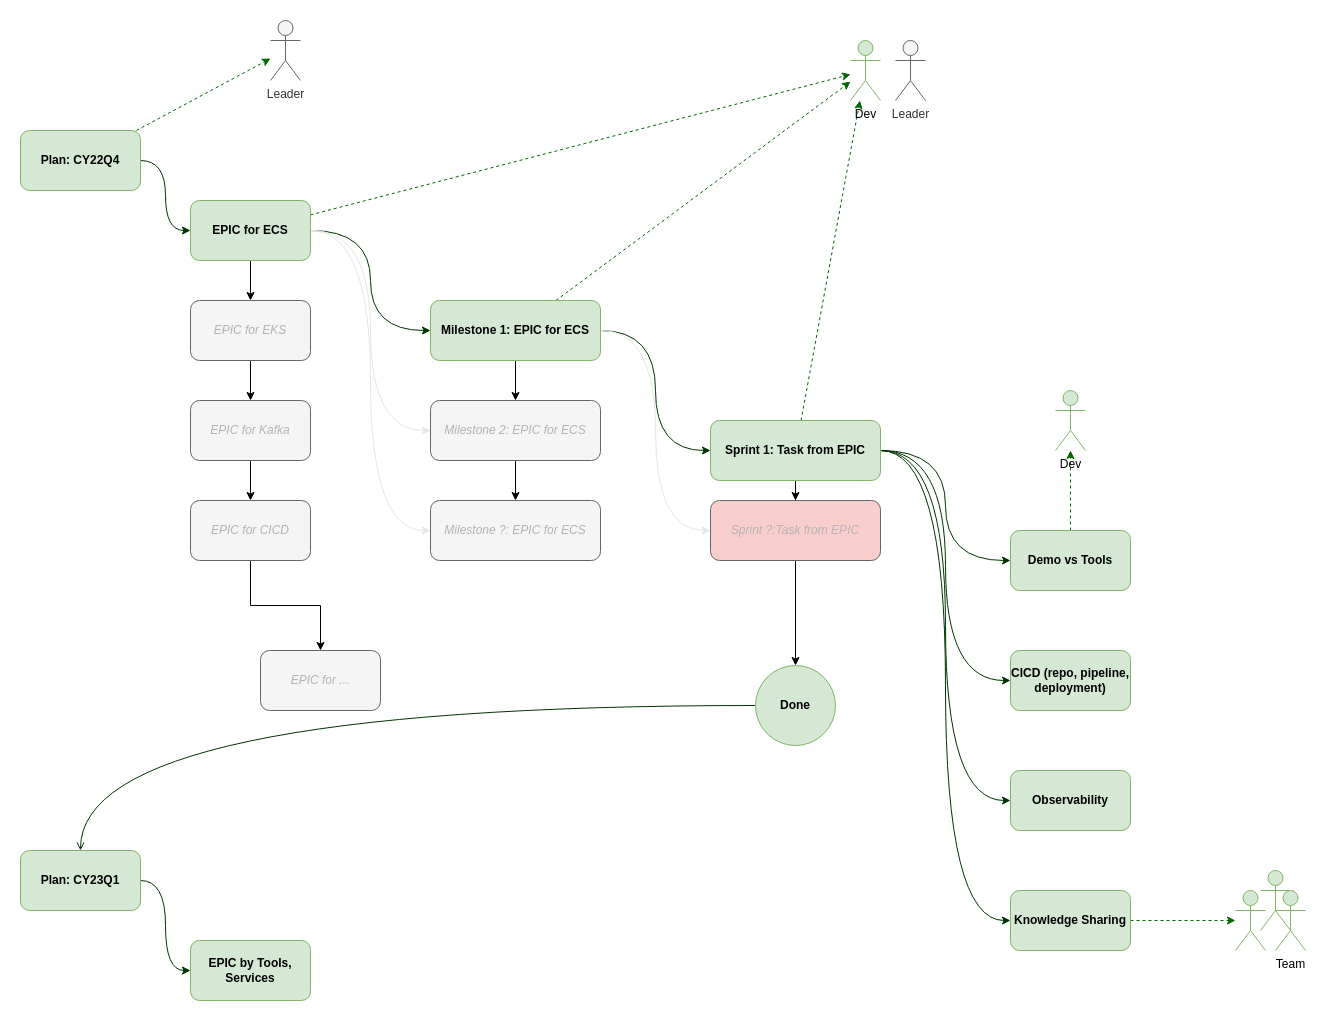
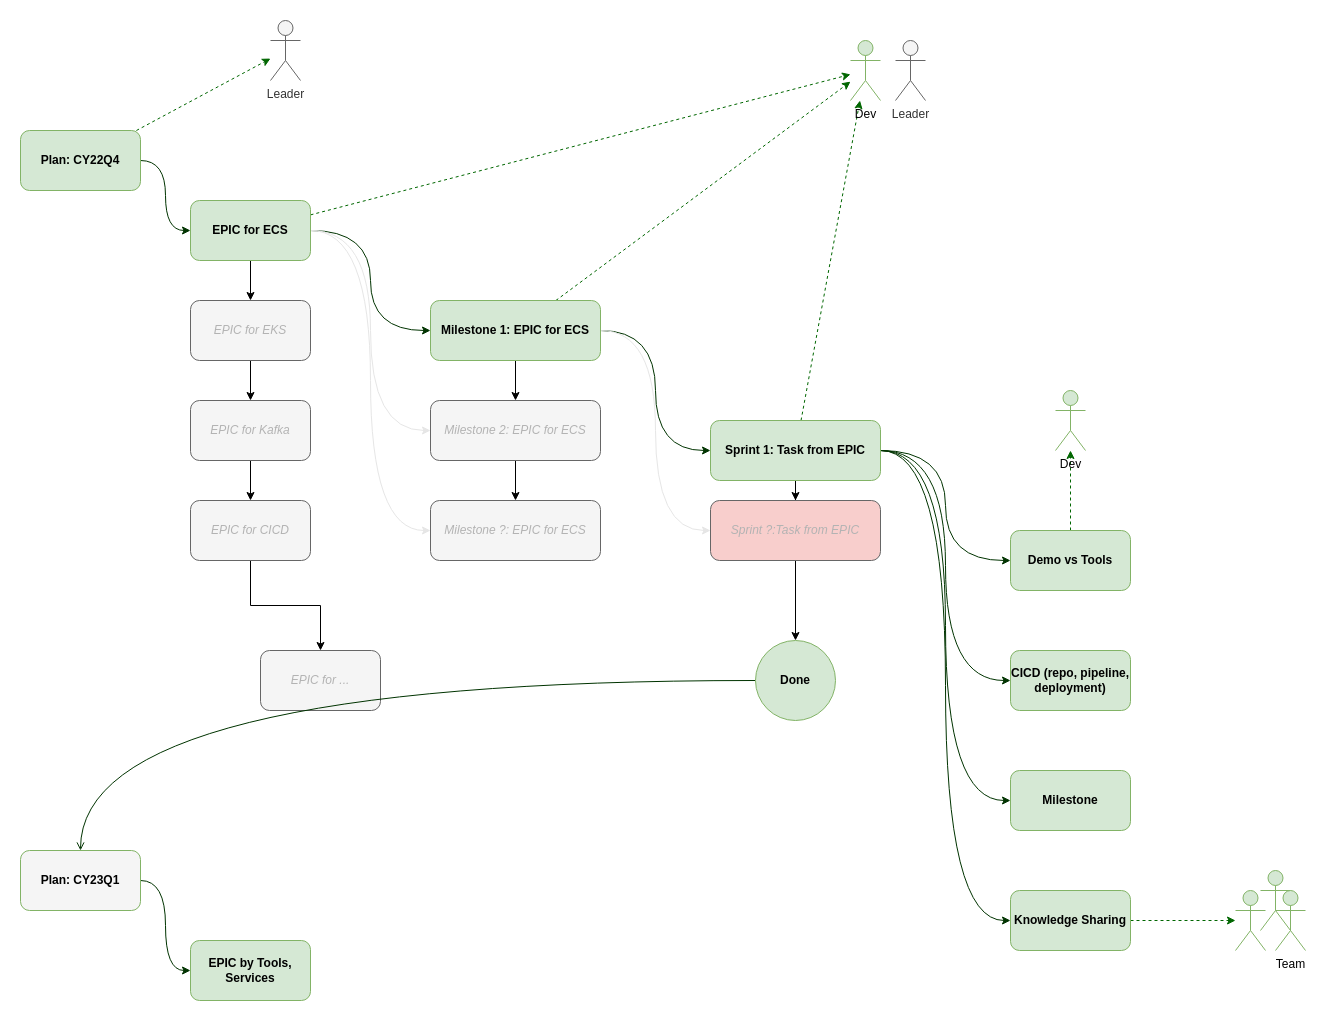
node "Done": moved (796, 706) -> (796, 681)
node "Observability": label "Observability" -> "Milestone"
node "Plan: CY23Q1": fillcolor #d5e8d4 -> #f5f5f5
